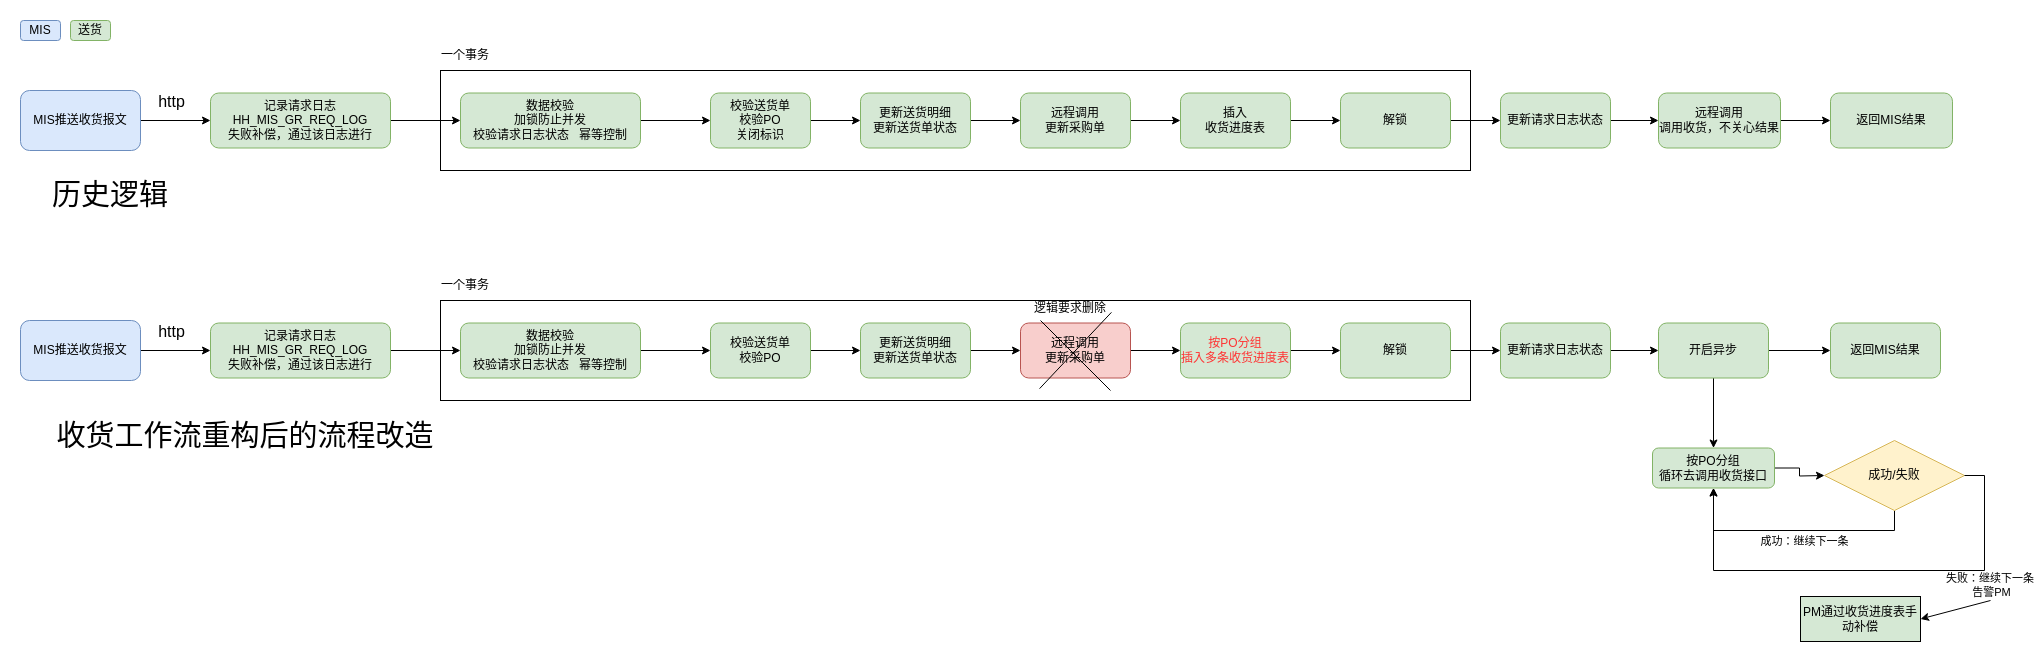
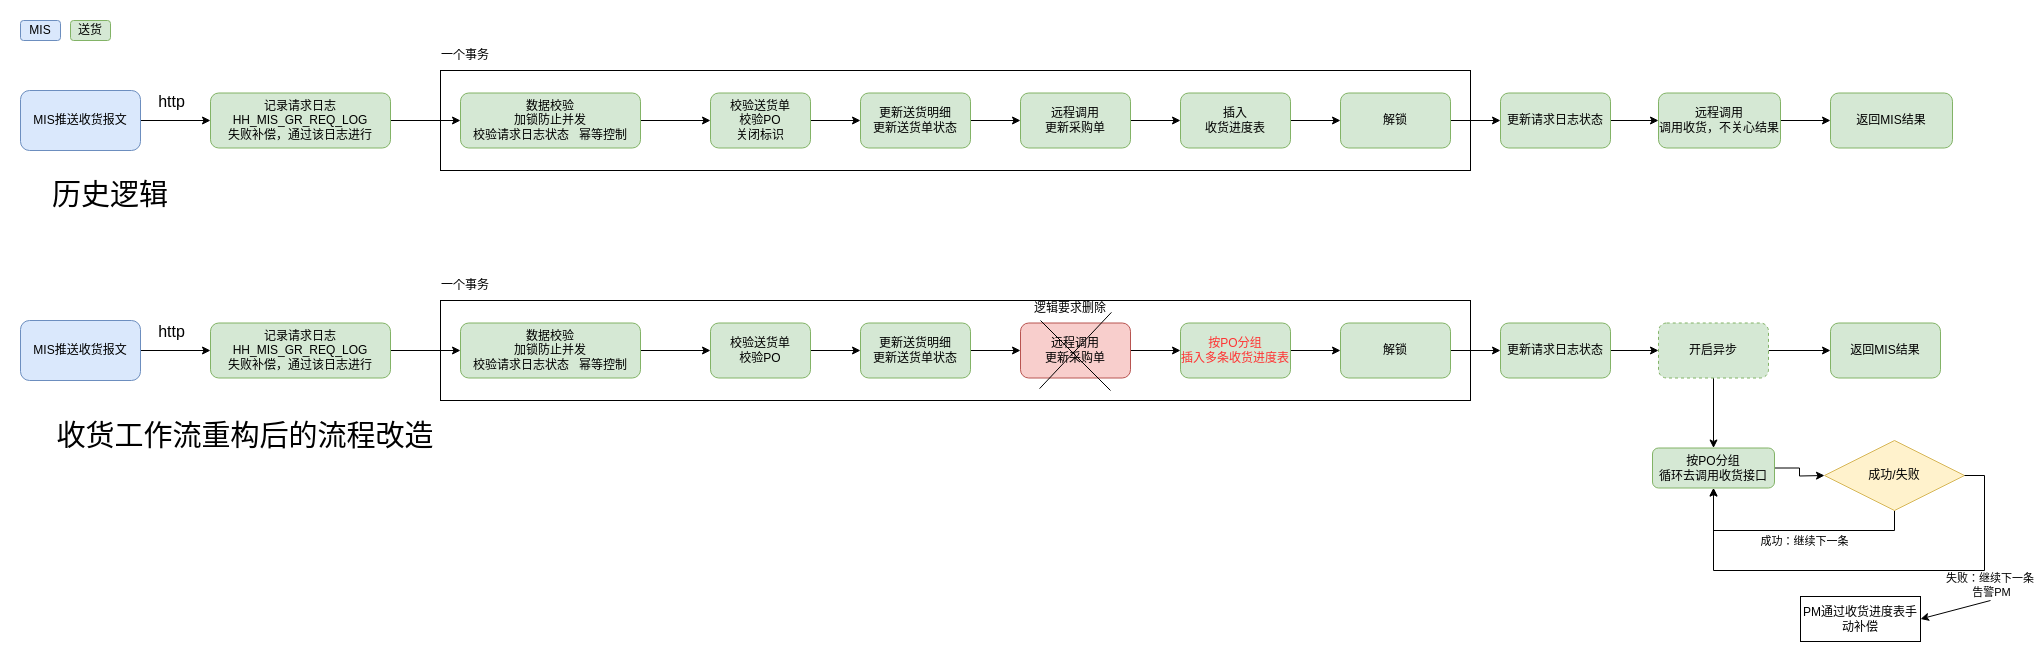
node "开启异步": style solid -> dashed
node "PM通过收货进度表手动补偿": fillcolor #d5e8d4 -> #ffffff
